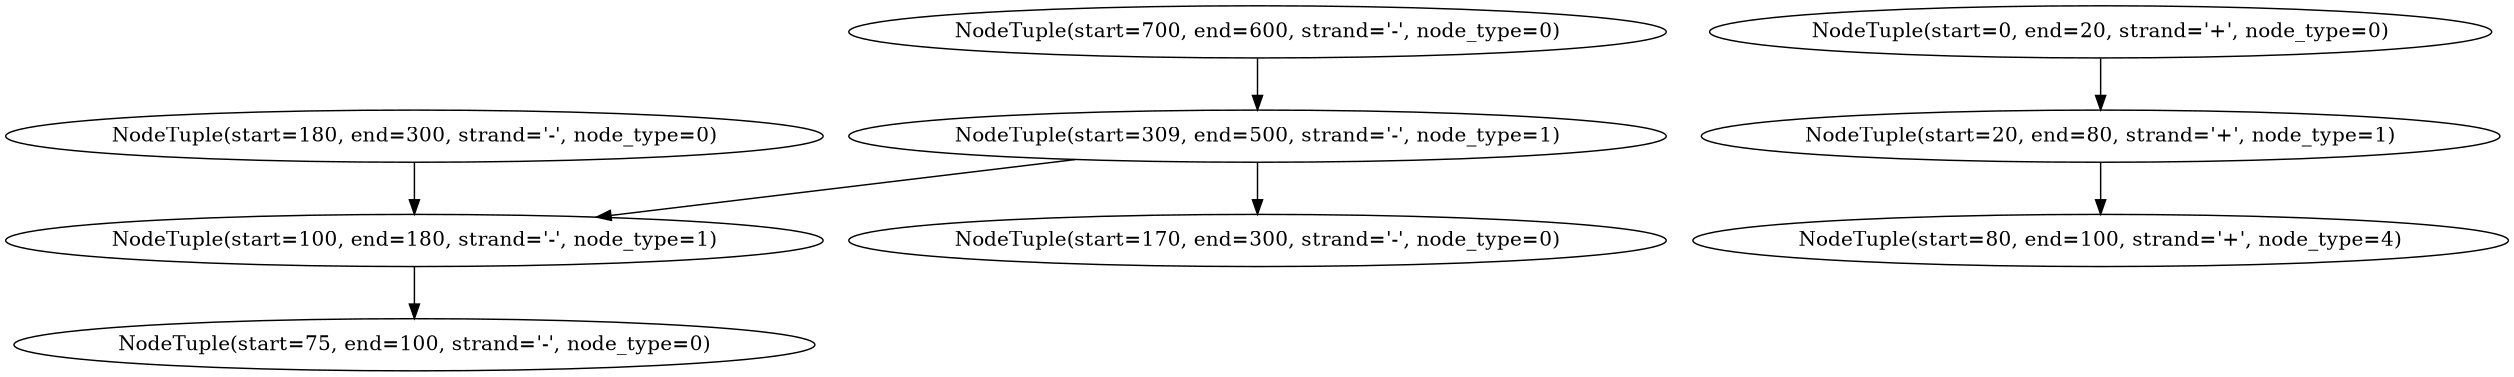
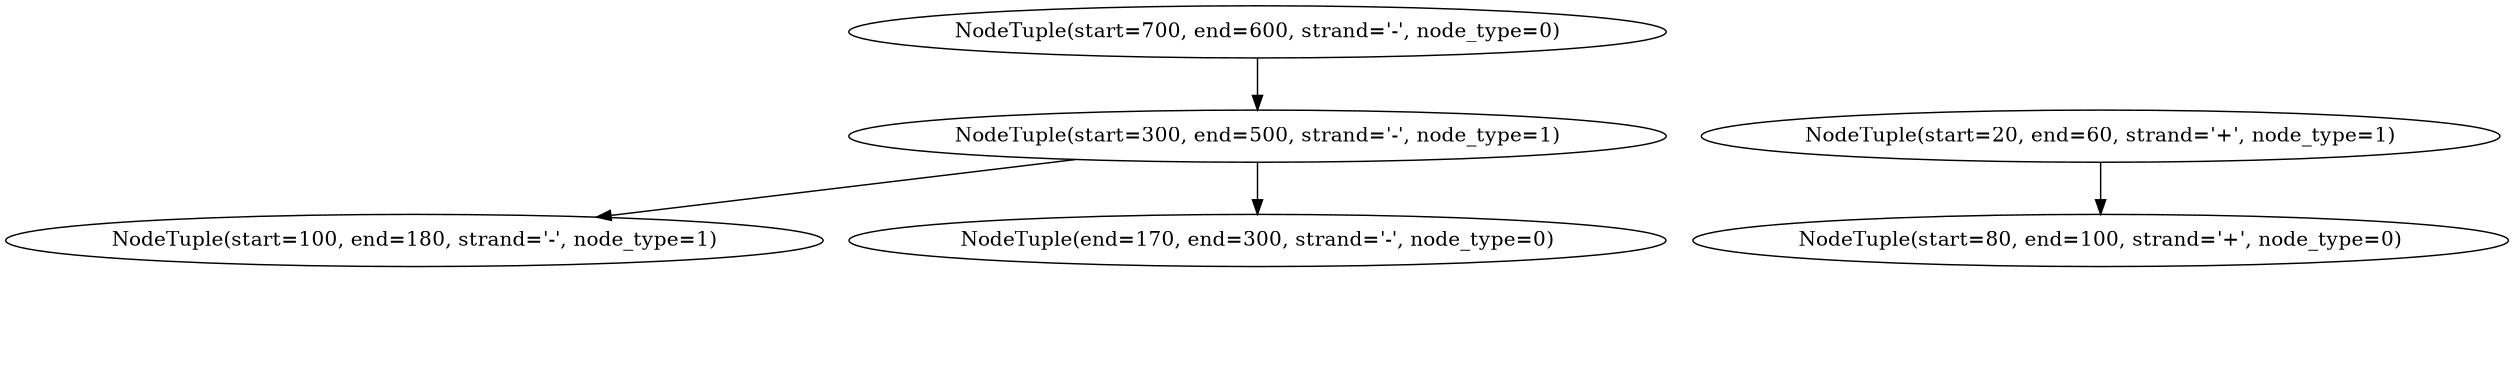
node "NodeTuple(start=0, end=20, strand='+', node_type=0)": removed
node "NodeTuple(start=180, end=300, strand='-', node_type=0)": removed
node "NodeTuple(start=309, end=500, strand='-', node_type=1)": label "NodeTuple(start=309, end=500, strand='-', node_type=1)" -> "NodeTuple(start=300, end=500, strand='-', node_type=1)"
node "NodeTuple(start=20, end=80, strand='+', node_type=1)": label "NodeTuple(start=20, end=80, strand='+', node_type=1)" -> "NodeTuple(start=20, end=60, strand='+', node_type=1)"
node "NodeTuple(start=170, end=300, strand='-', node_type=0)": label "NodeTuple(start=170, end=300, strand='-', node_type=0)" -> "NodeTuple(end=170, end=300, strand='-', node_type=0)"
node "NodeTuple(start=80, end=100, strand='+', node_type=4)": label "NodeTuple(start=80, end=100, strand='+', node_type=4)" -> "NodeTuple(start=80, end=100, strand='+', node_type=0)"
node "NodeTuple(start=75, end=100, strand='-', node_type=0)": removed
